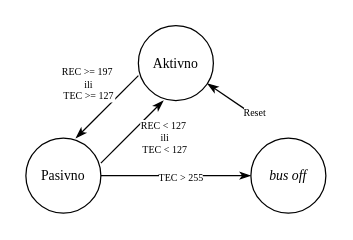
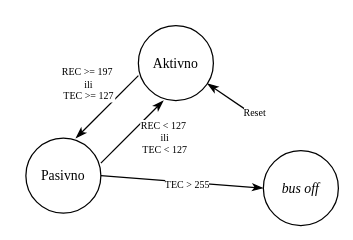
node "bus off": moved (288, 176) -> (301, 188)
